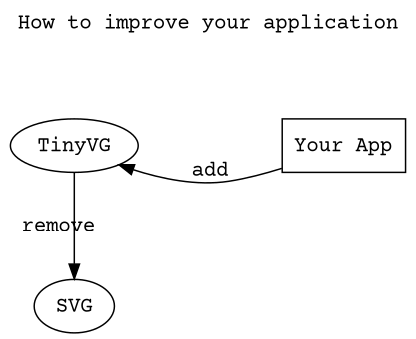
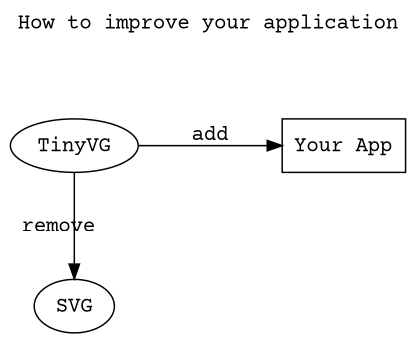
edge "Your App" -> "TinyVG": reversed
